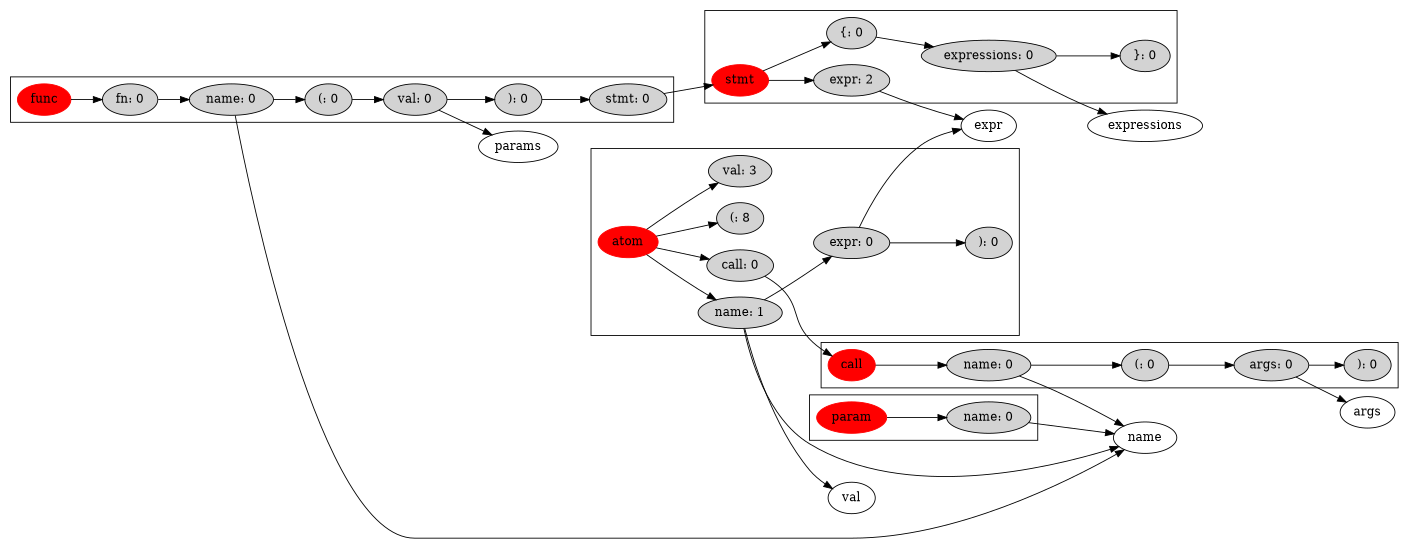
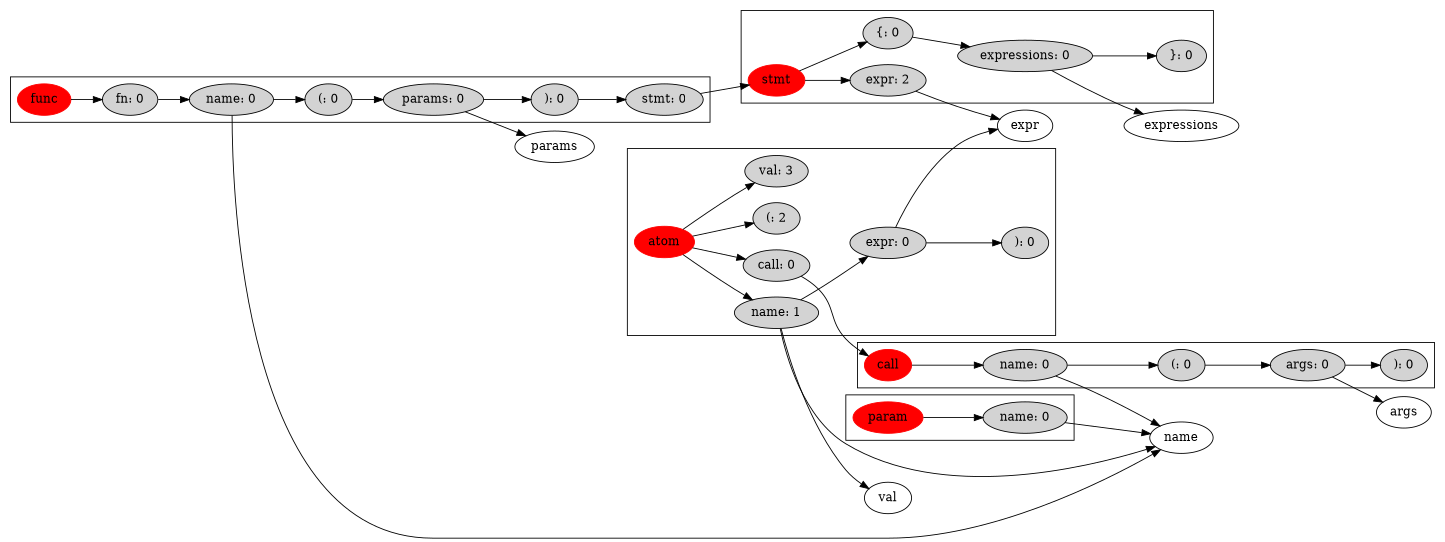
node "val: 0": label "val: 0" -> "params: 0"
node "(: 8": label "(: 8" -> "(: 2"
